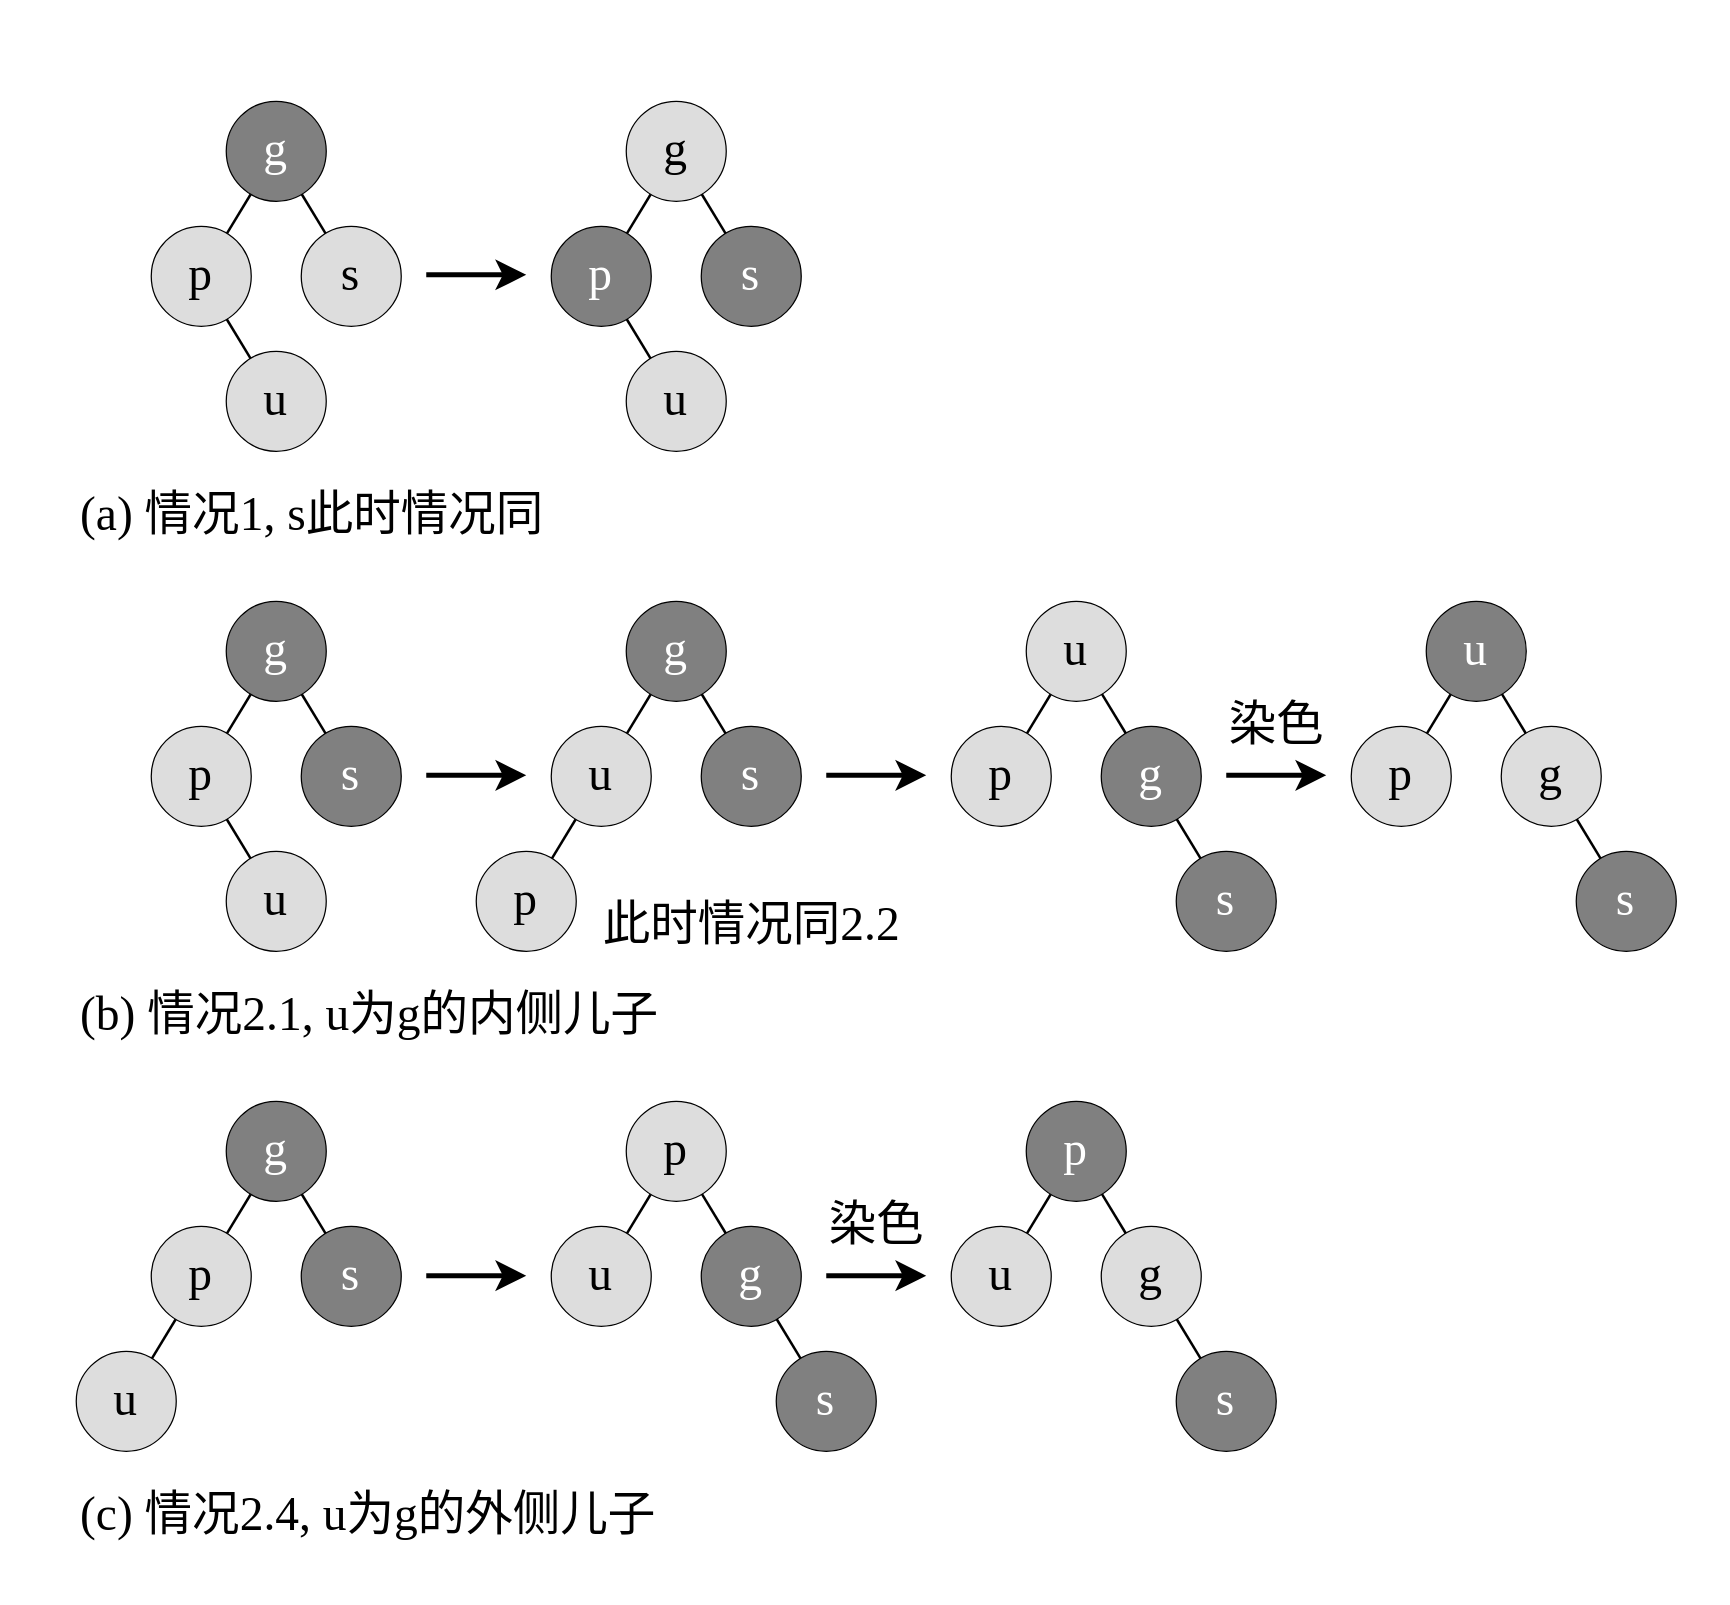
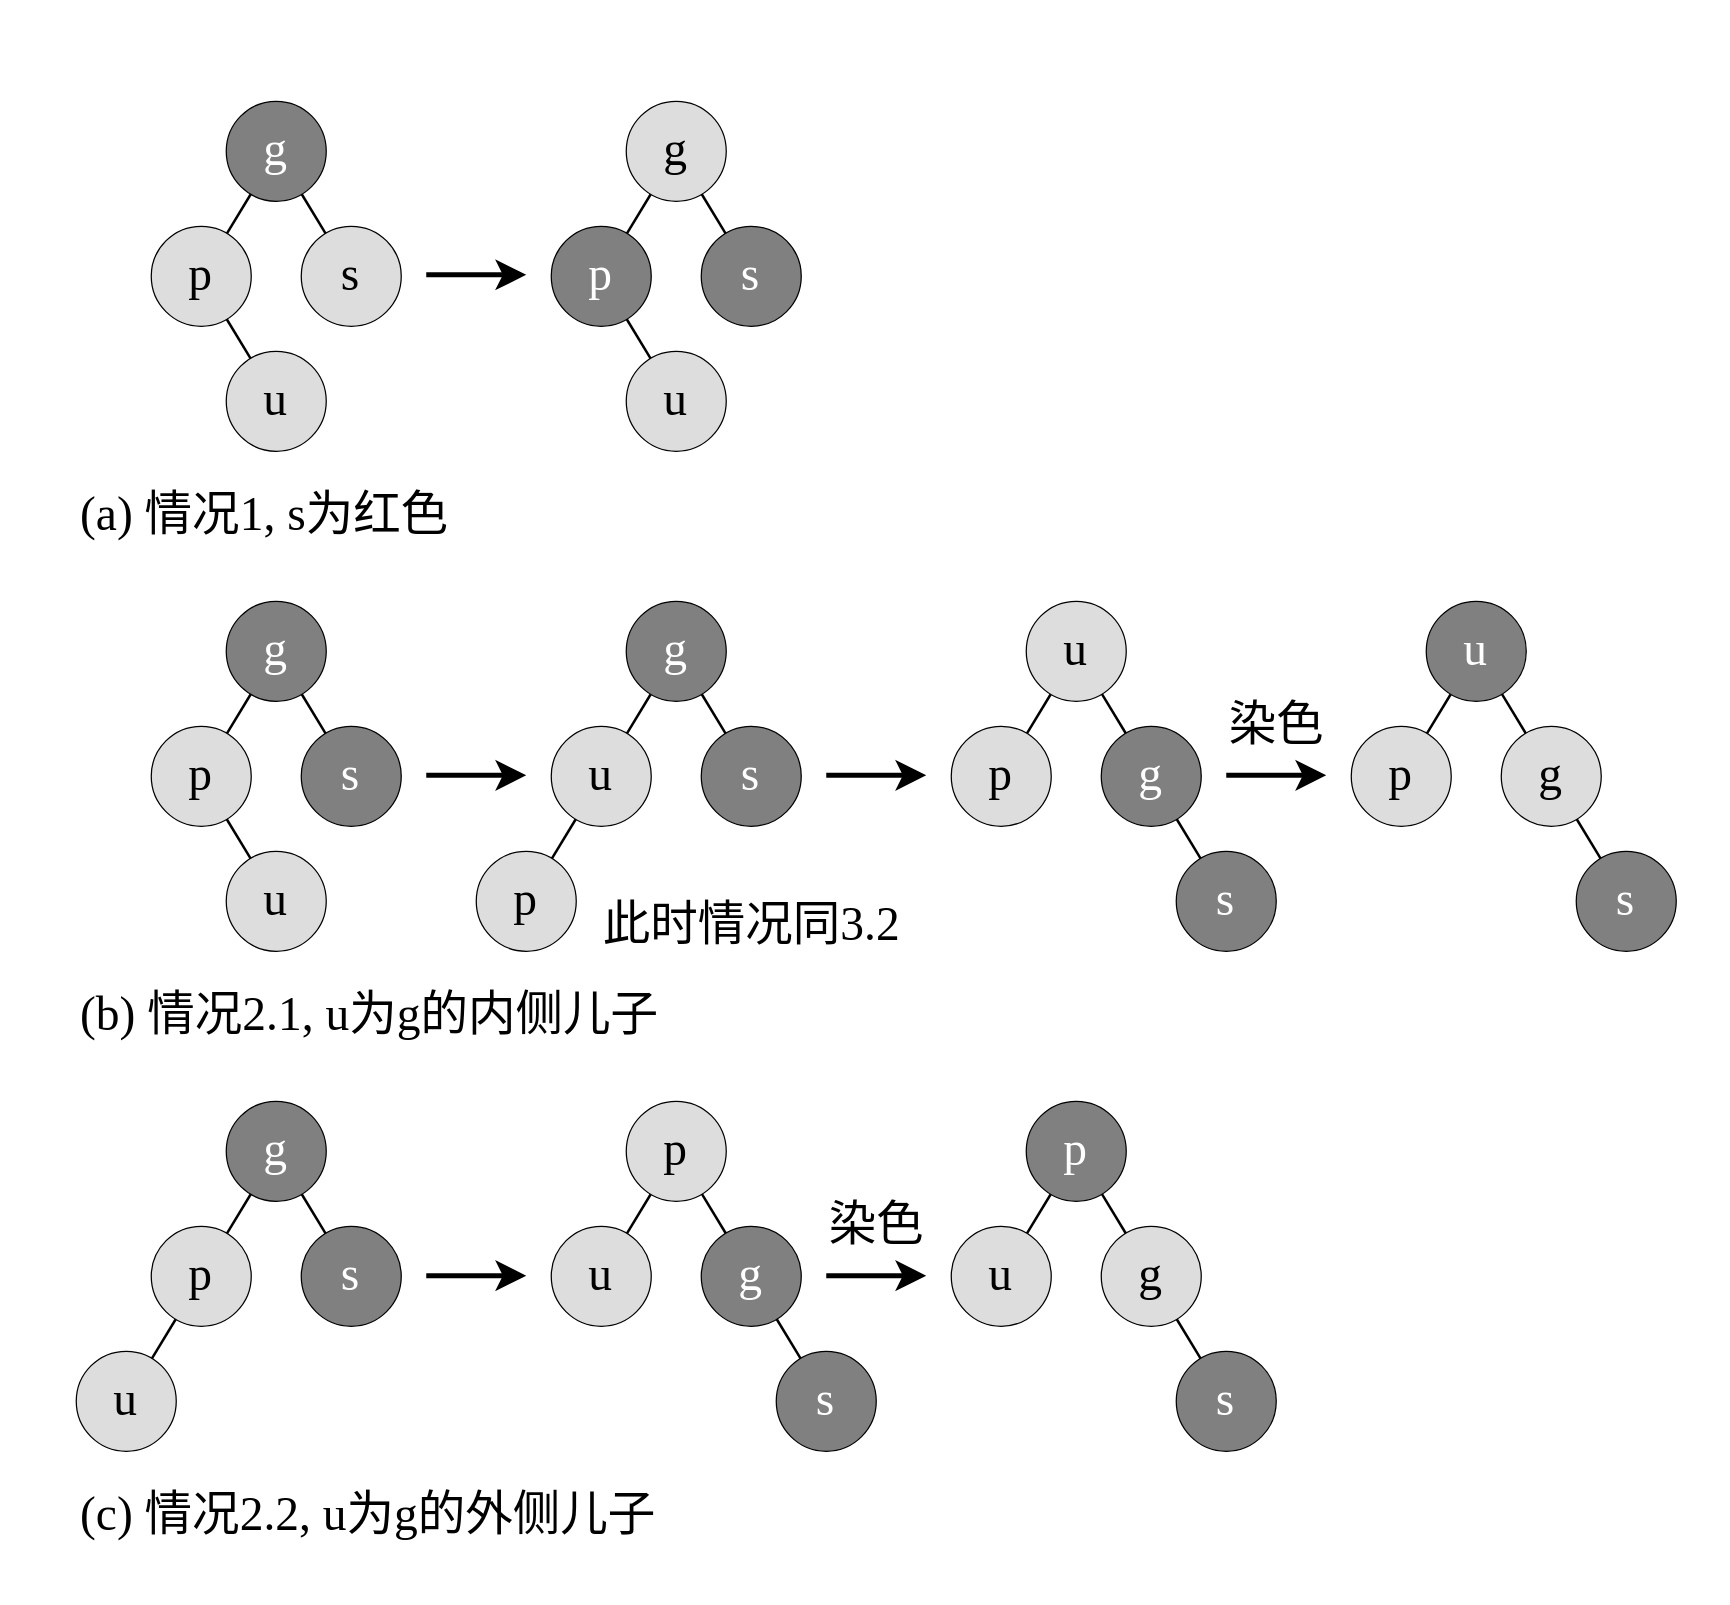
node "(a) 情况1, s此时情况同": label "(a) 情况1, s此时情况同" -> "(a) 情况1, s为红色"
node "此时情况同2.2": label "此时情况同2.2" -> "此时情况同3.2"
node "(c) 情况2.4, u为g的外侧儿子": label "(c) 情况2.4, u为g的外侧儿子" -> "(c) 情况2.2, u为g的外侧儿子"
